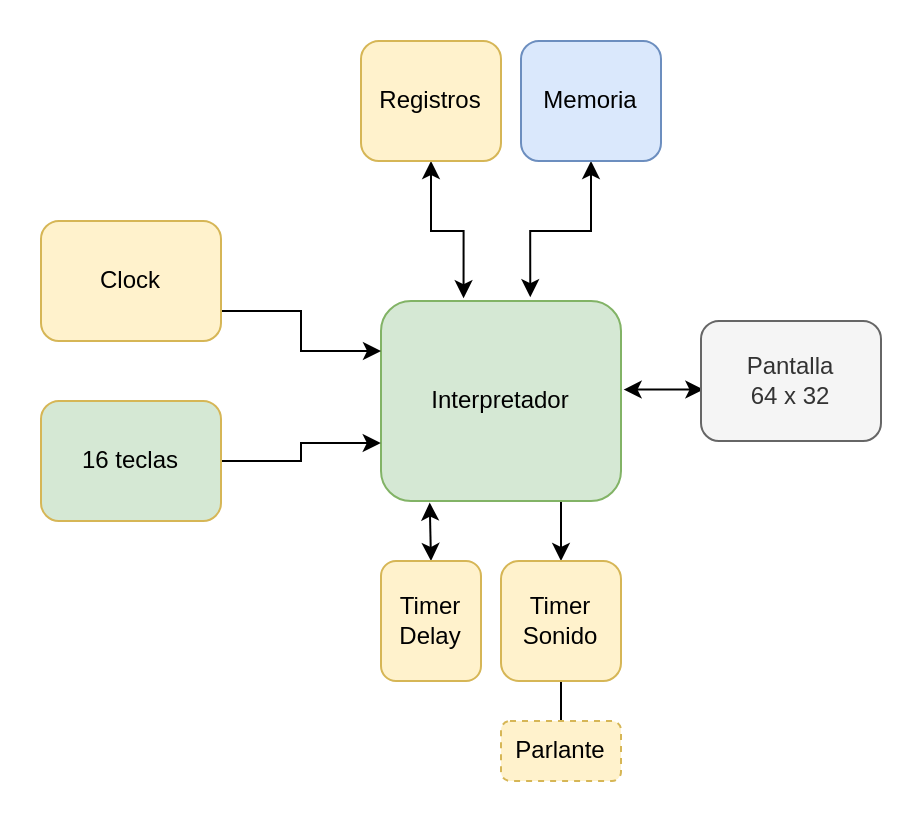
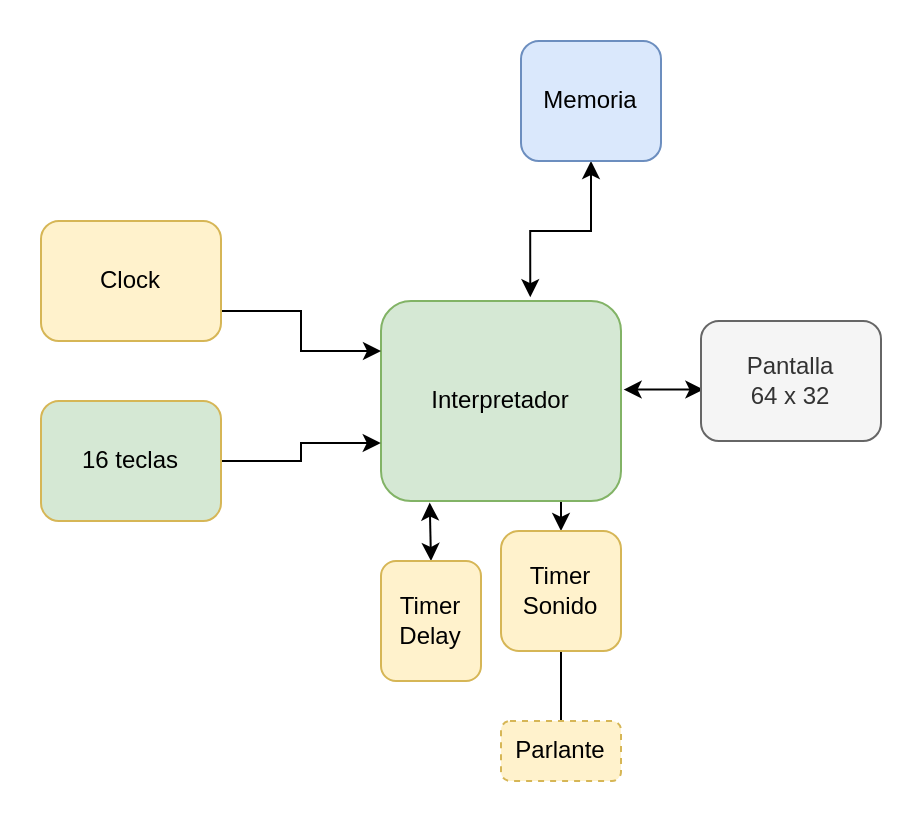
node "Registros": removed
edge "Registros" -- "Interpretador": removed
node "Timer Sonido": moved (561, 621) -> (561, 591)
